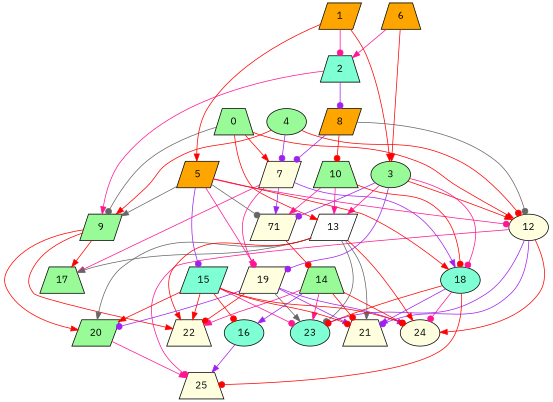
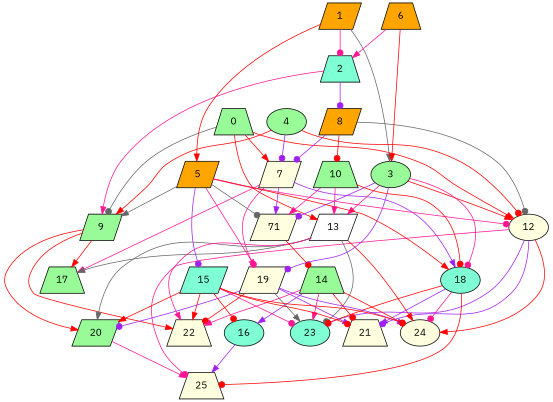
edge "1" -> "3": color red -> gray40
edge "13" -> "22": color red -> deeppink
edge "13" -> "21": removed
